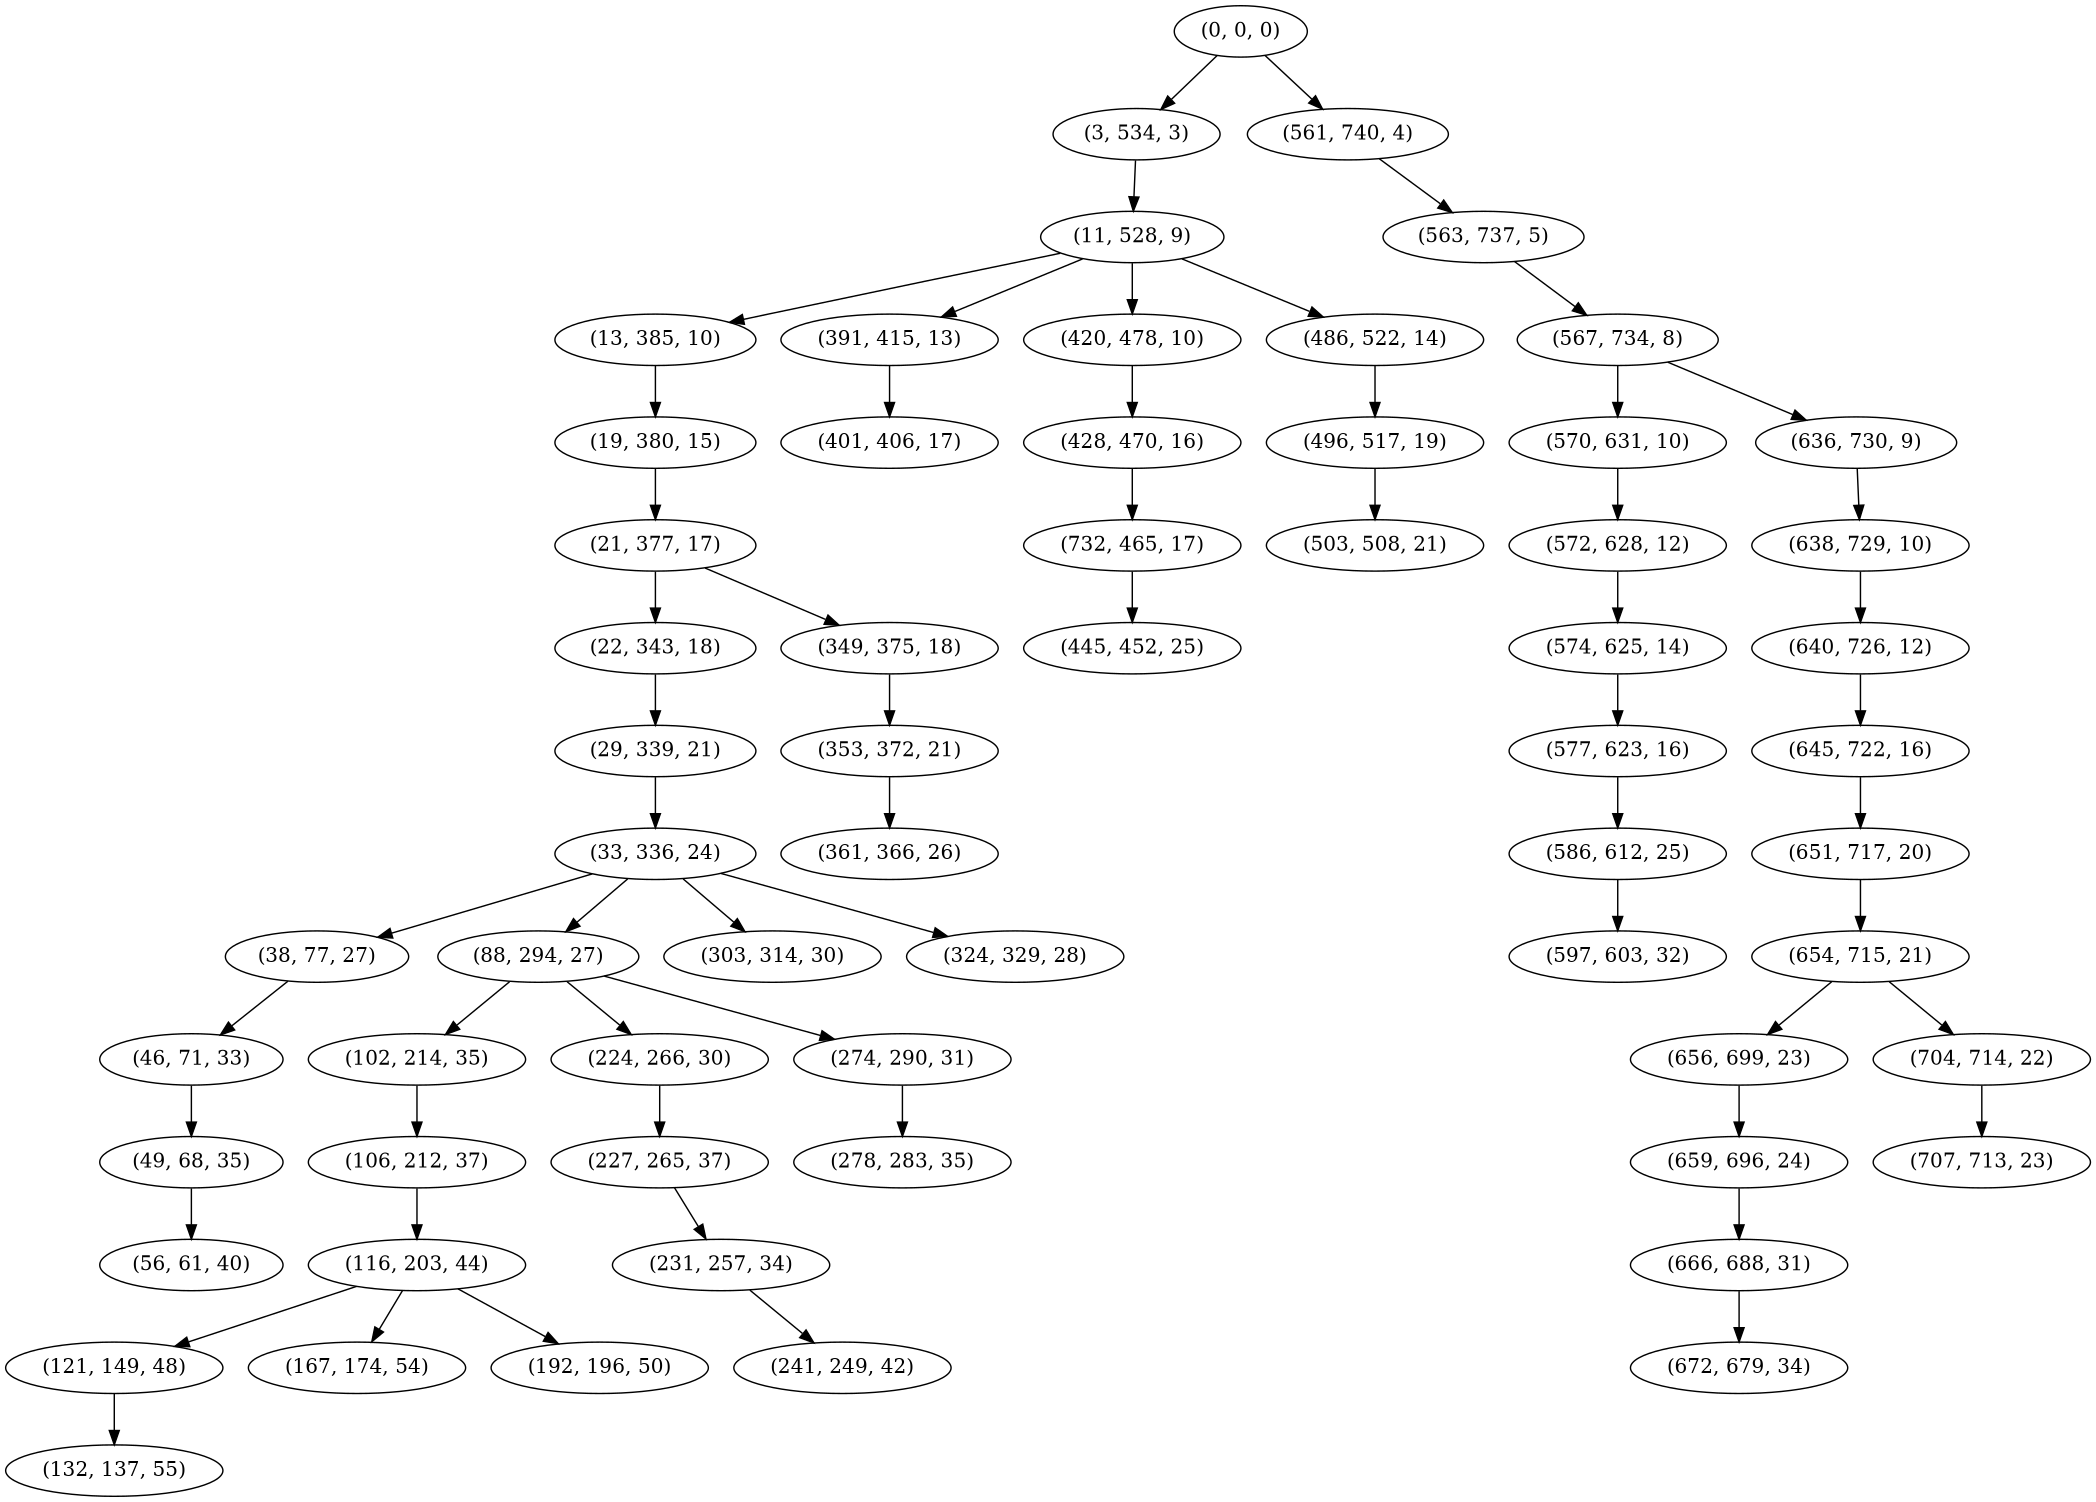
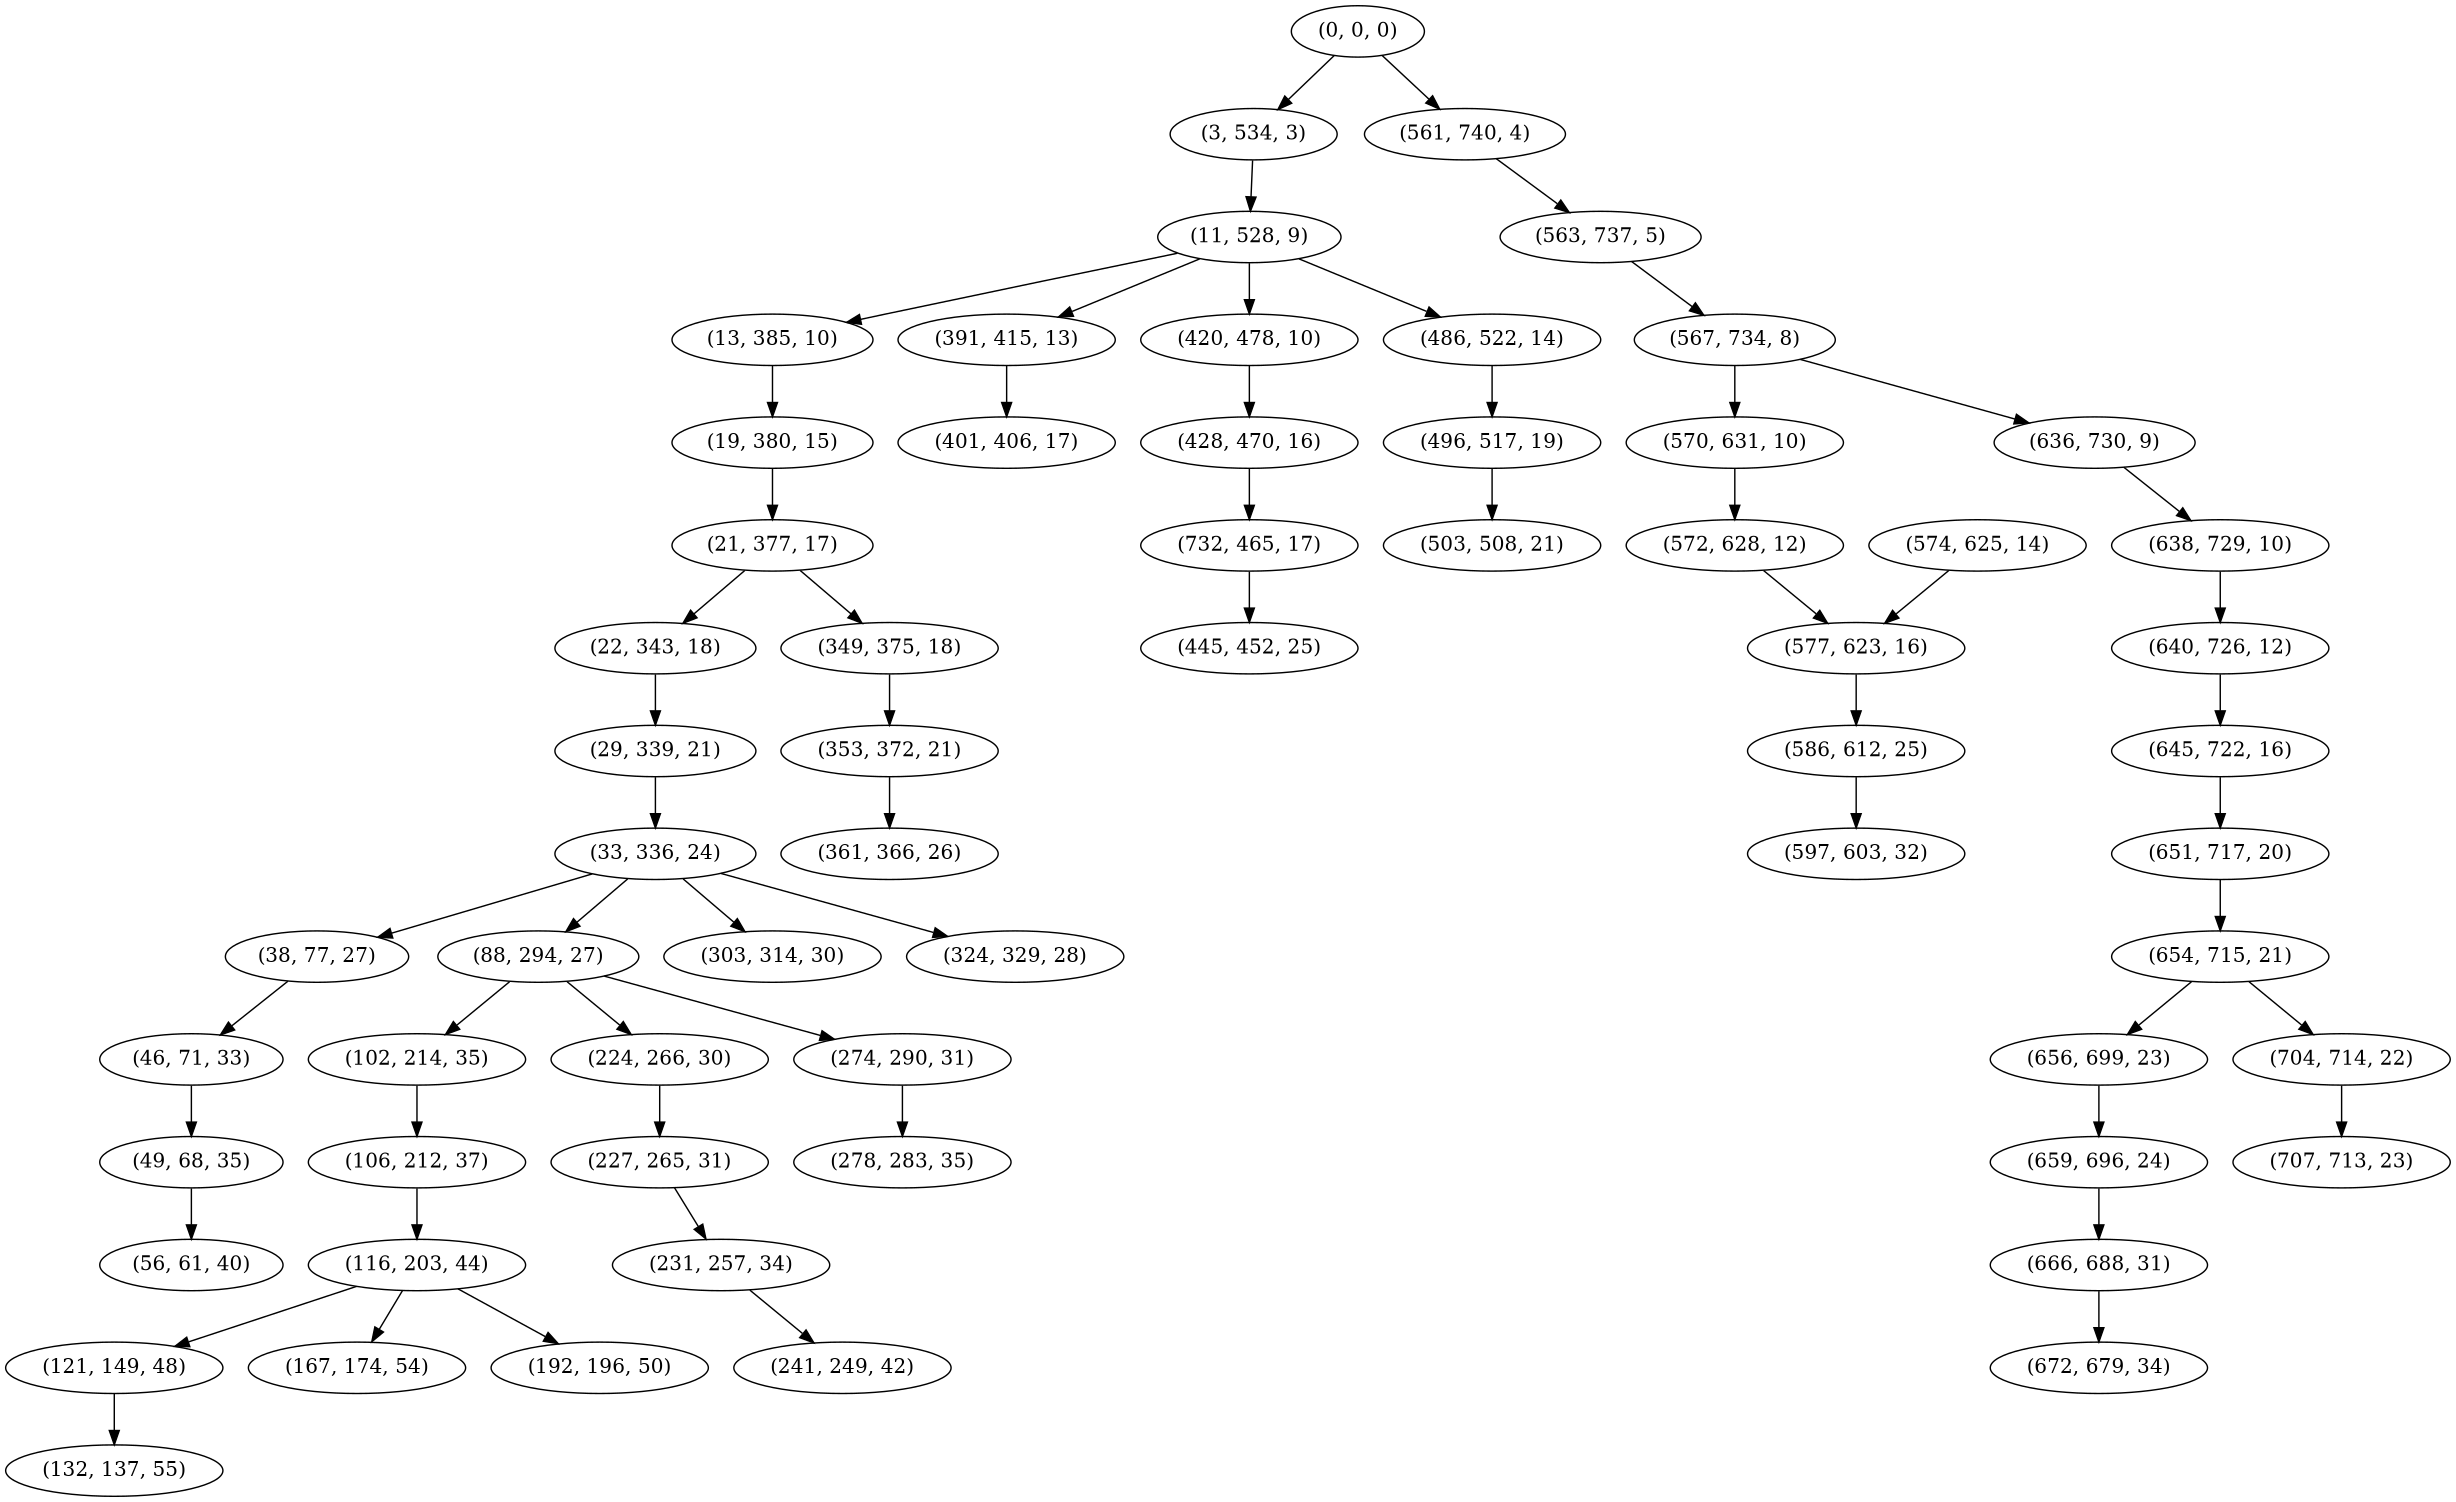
edge "(572, 628, 12)" -> "(574, 625, 14)": now "(572, 628, 12)" -> "(577, 623, 16)"
node "(227, 265, 37)": label "(227, 265, 37)" -> "(227, 265, 31)"
